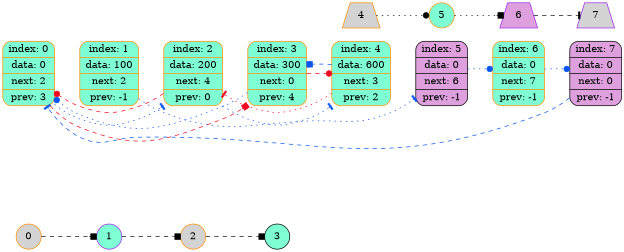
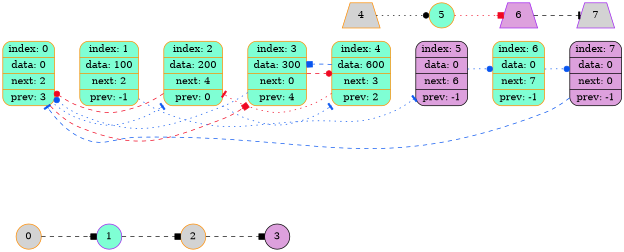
edge "5" -> "6": color black -> #f00822
node "3": fillcolor aquamarine -> plum
